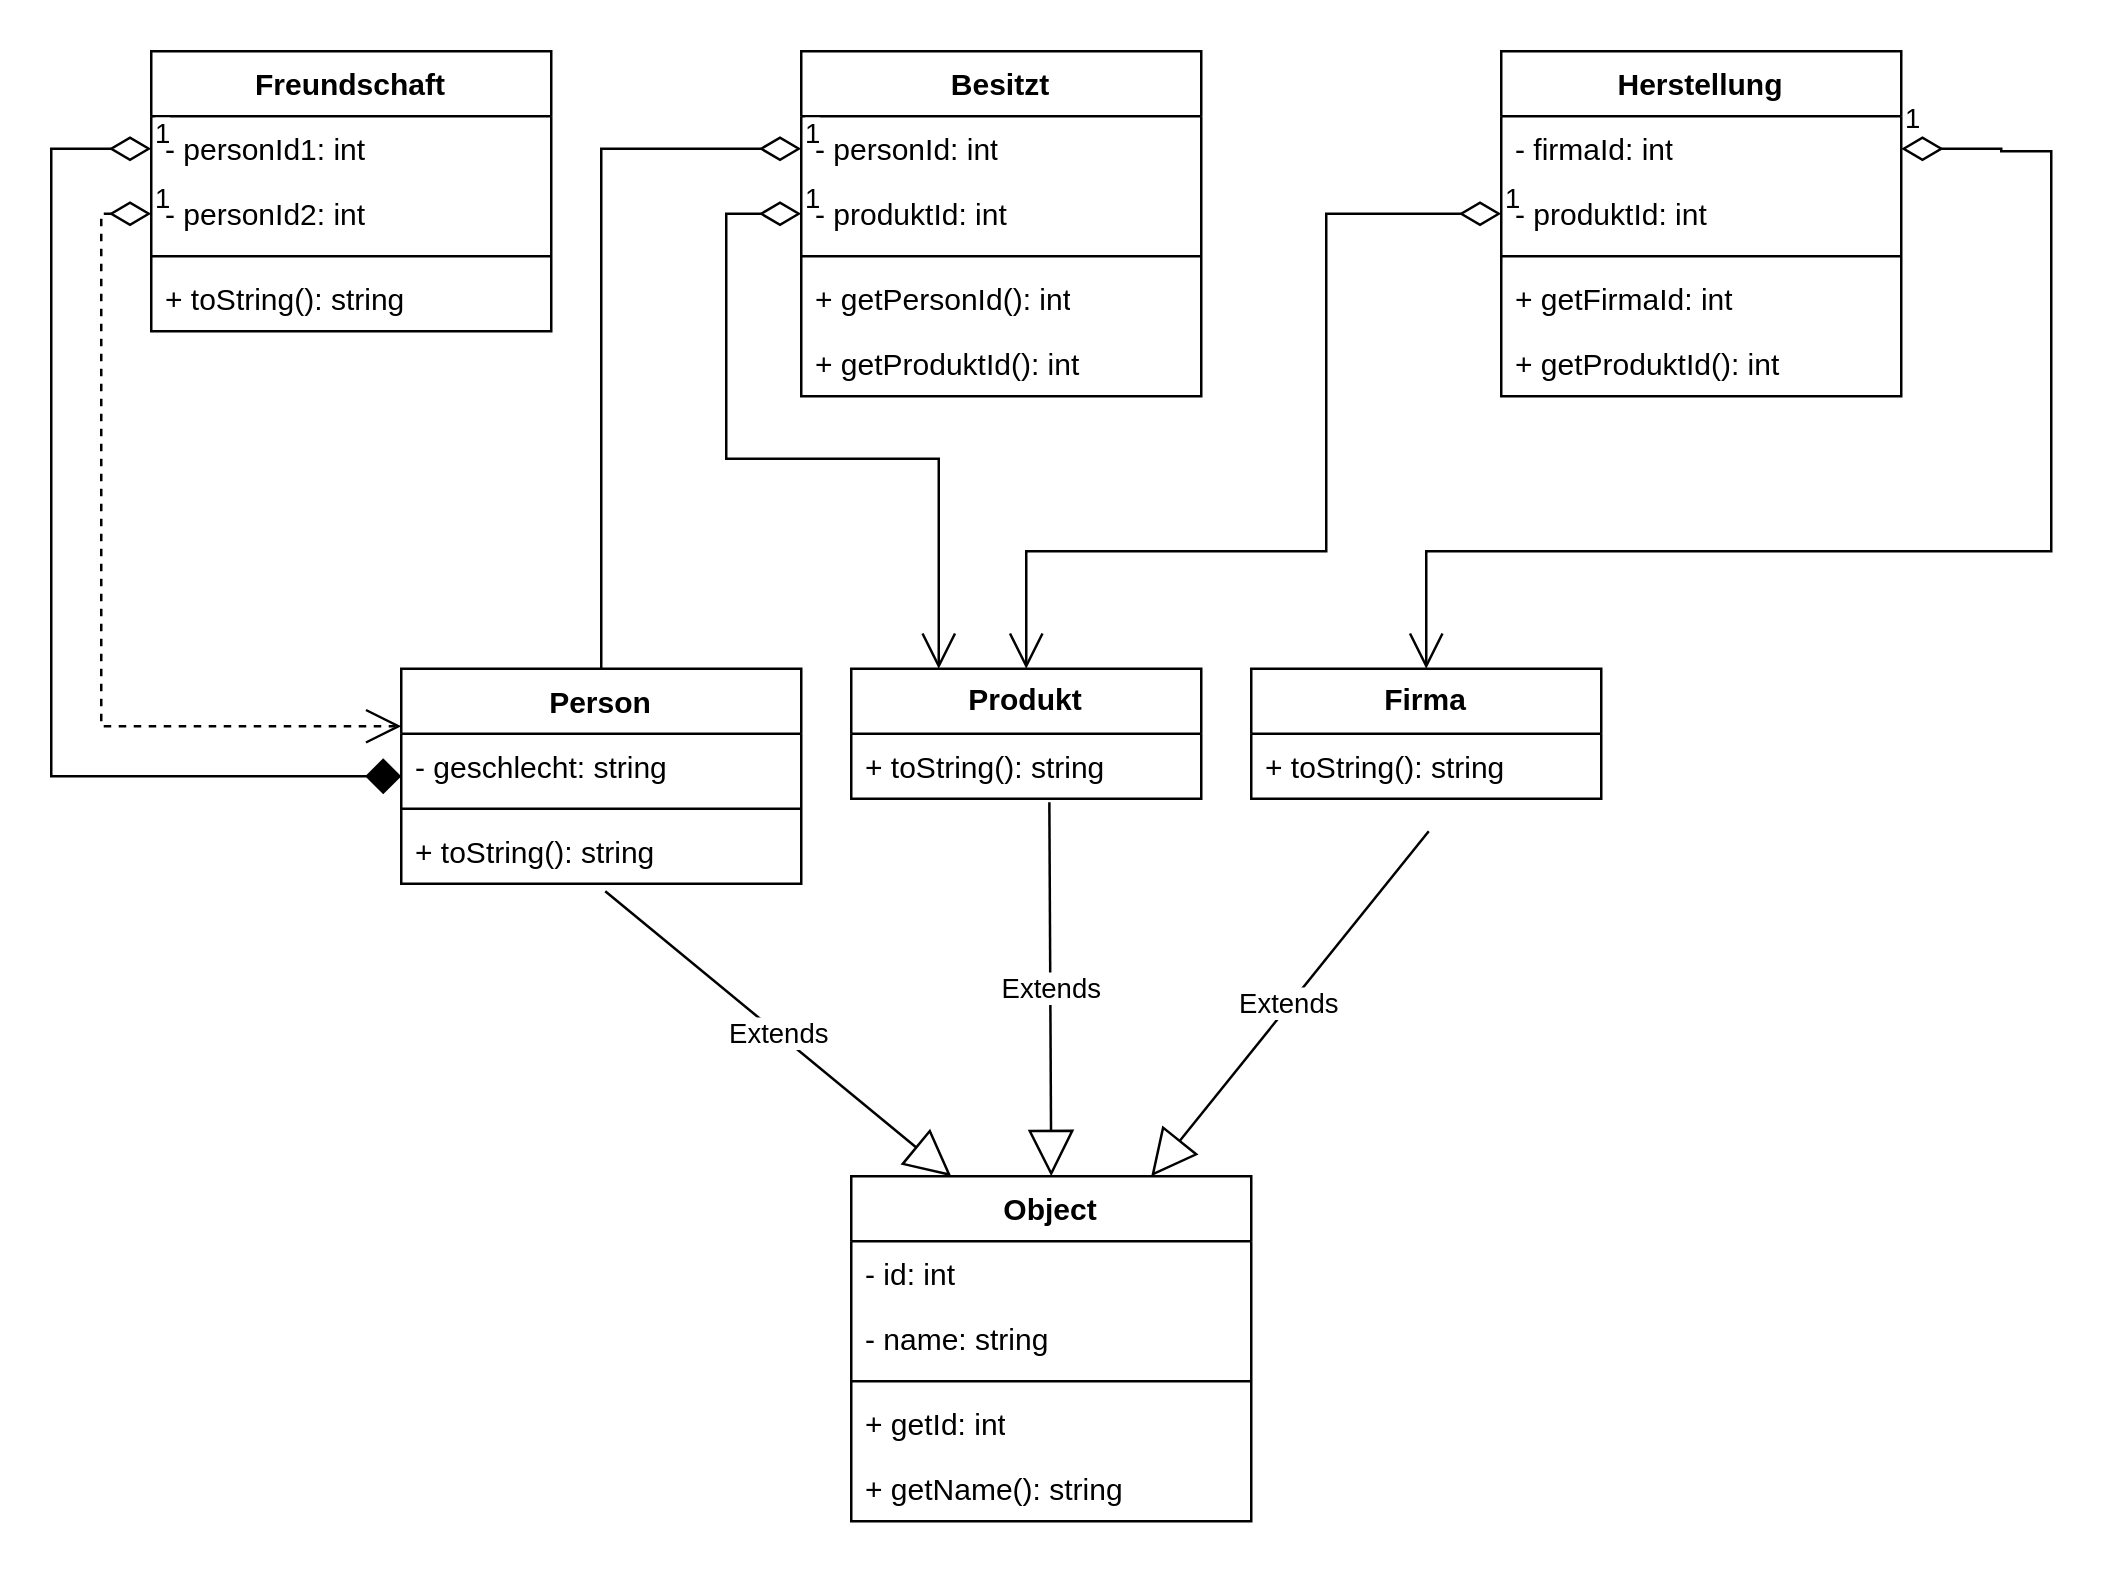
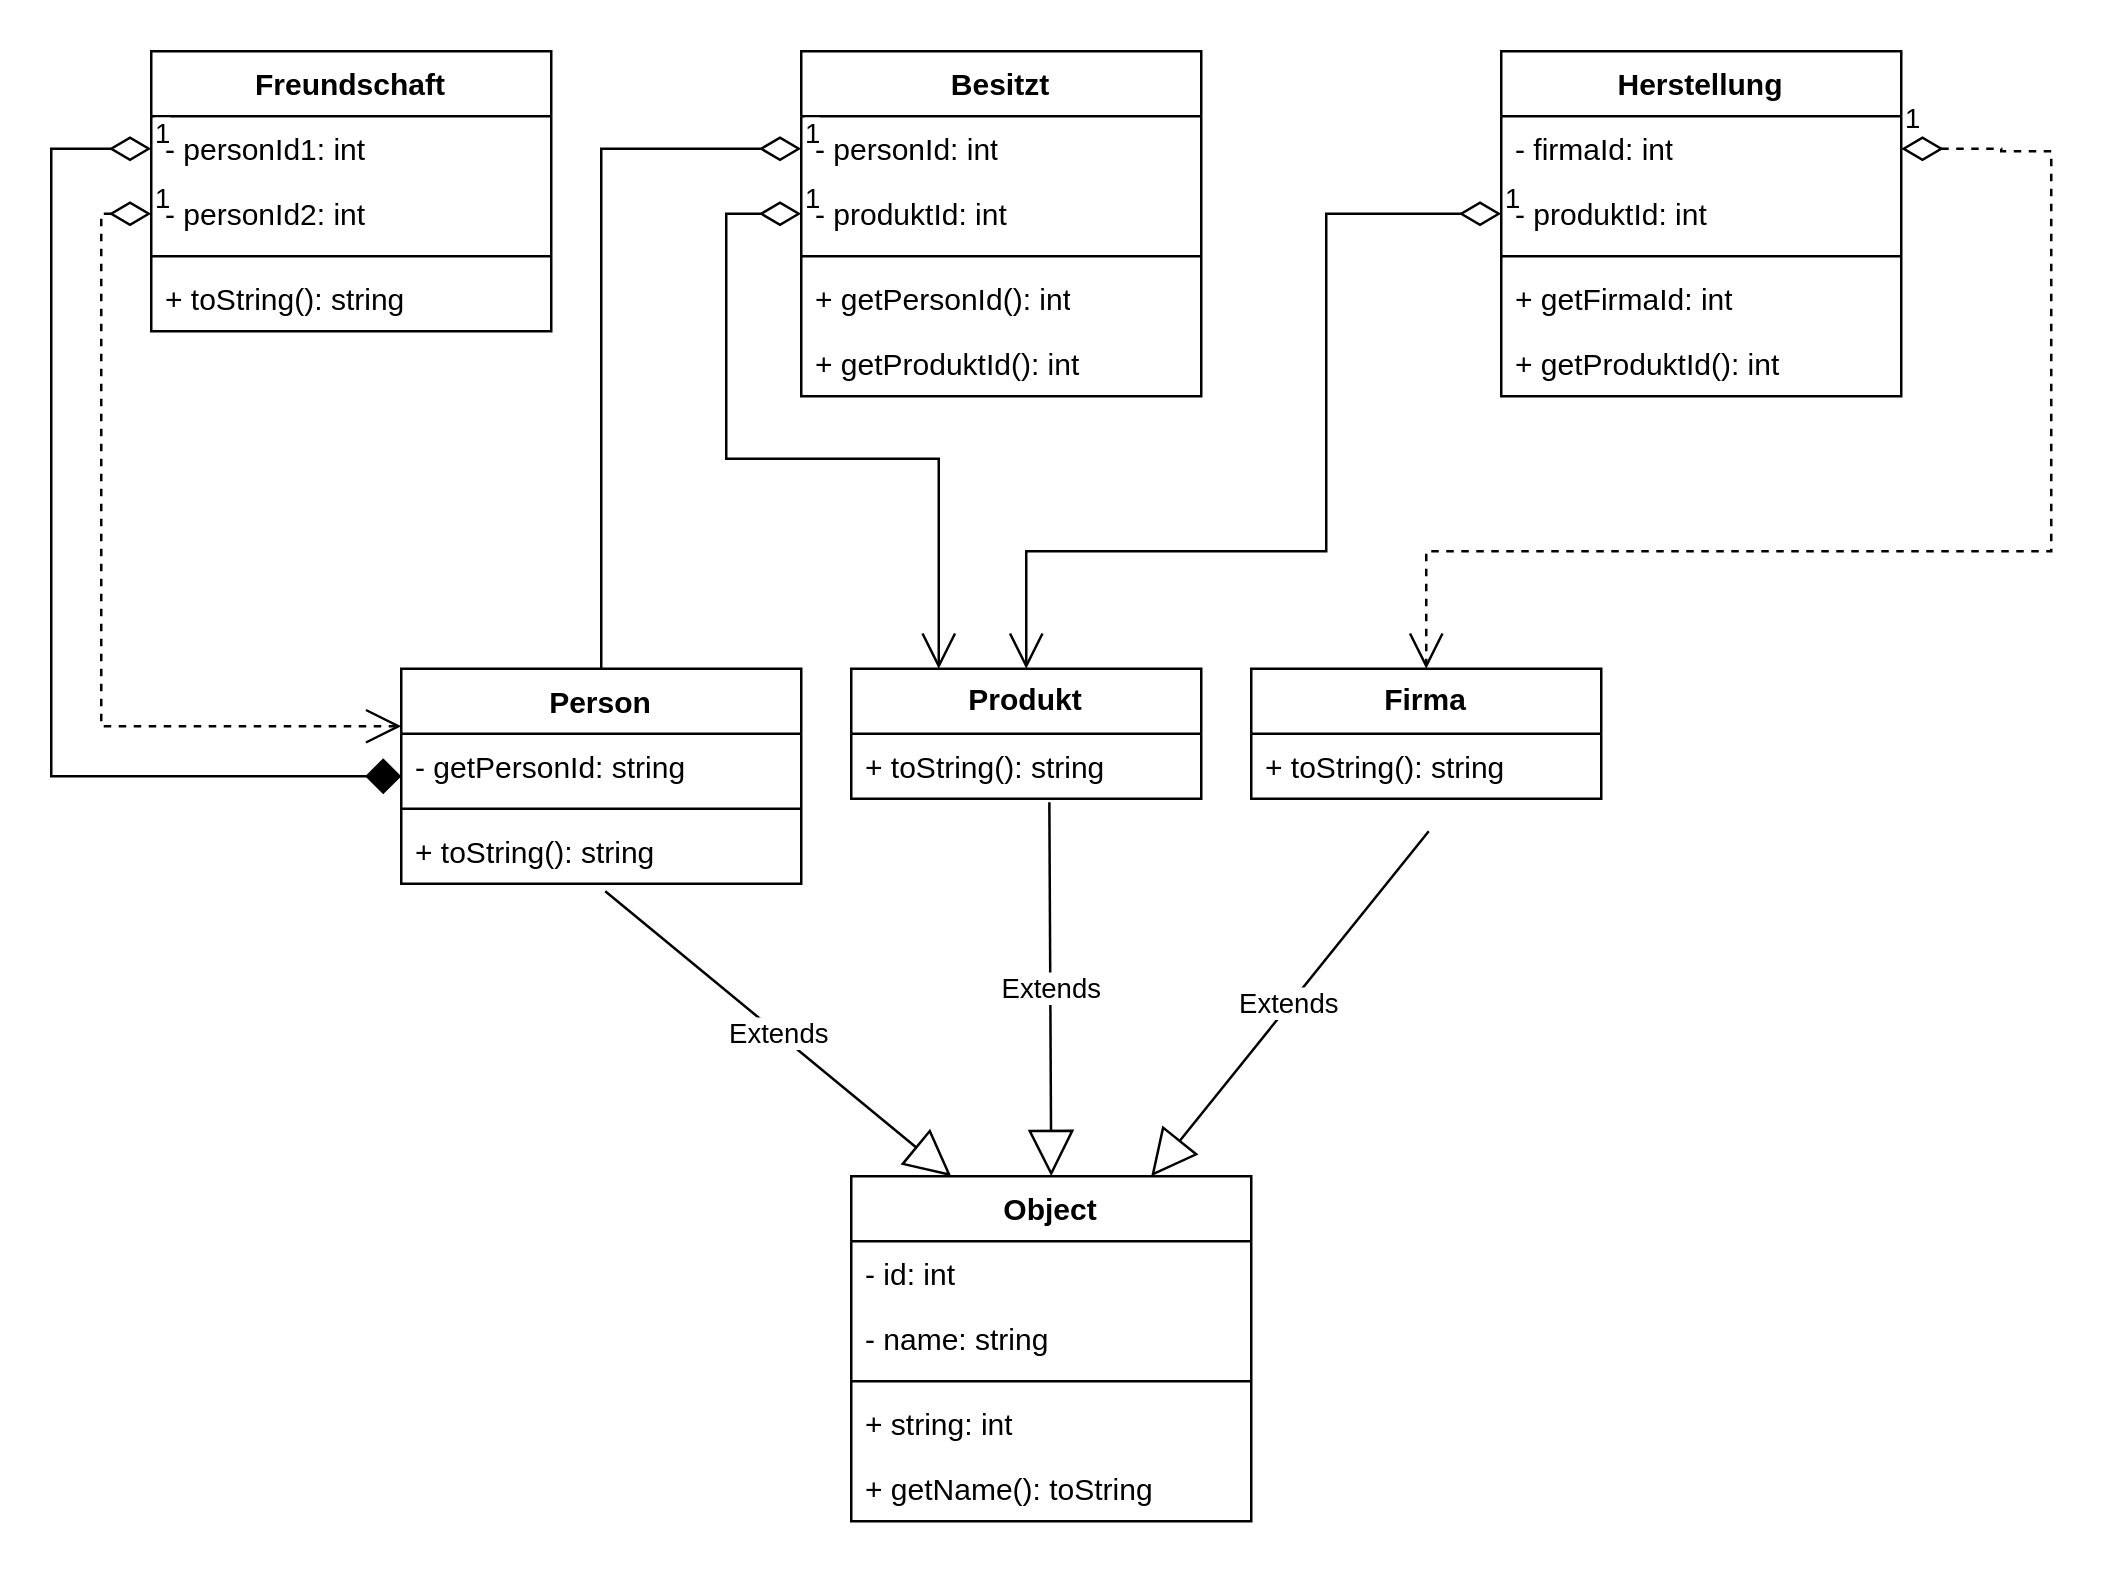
edge "- firmaId: int" -- "Firma": style solid -> dashed
node "- geschlecht: string": label "- geschlecht: string" -> "- getPersonId: string"
node "+ getId: int": label "+ getId: int" -> "+ string: int"
node "+ getName(): string": label "+ getName(): string" -> "+ getName(): toString"
